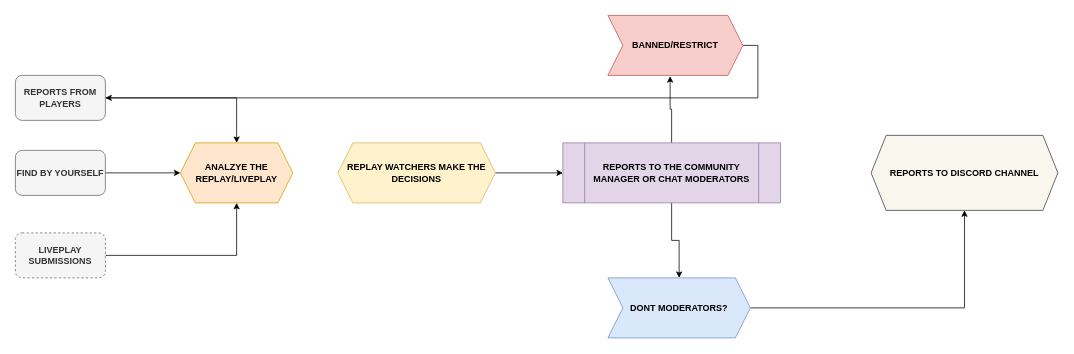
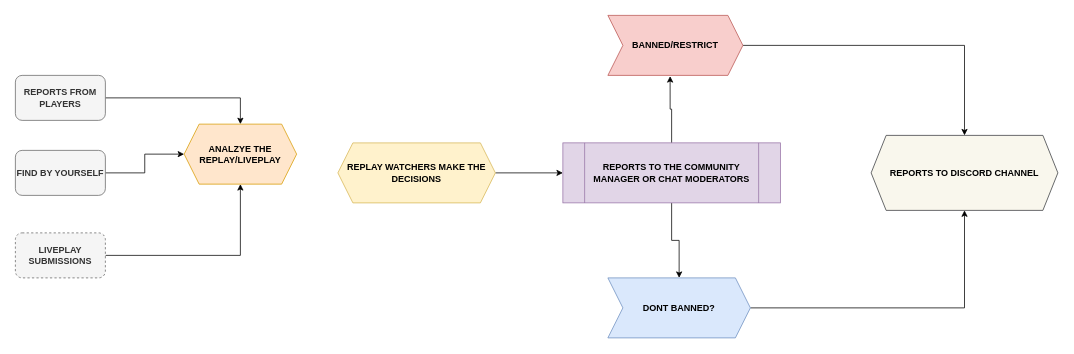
edge "BANNED/RESTRICT" -> "REPORTS FROM PLAYERS": now "BANNED/RESTRICT" -> "REPORTS TO DISCORD CHANNEL"
node "ANALZYE THE REPLAY/LIVEPLAY": moved (237, 173) -> (240, 154)
node "DONT MODERATORS?": label "DONT MODERATORS?" -> "DONT BANNED?"
